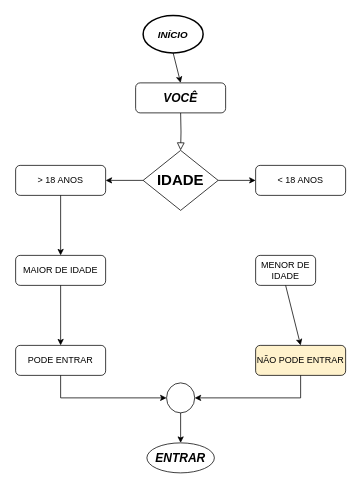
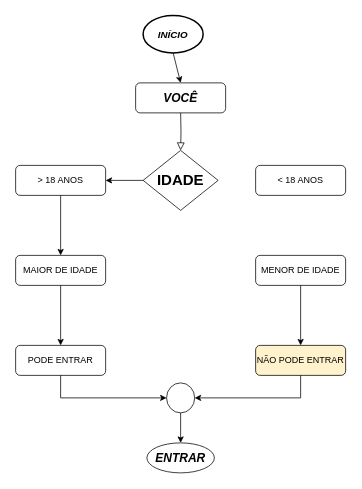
edge "IDADE" -> "< 18 ANOS": removed
node "MENOR DE IDADE": size 60x30 -> 90x30
